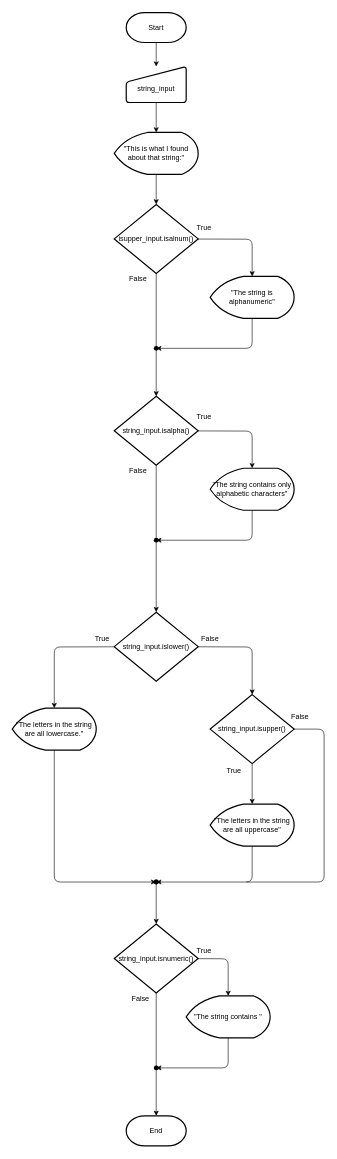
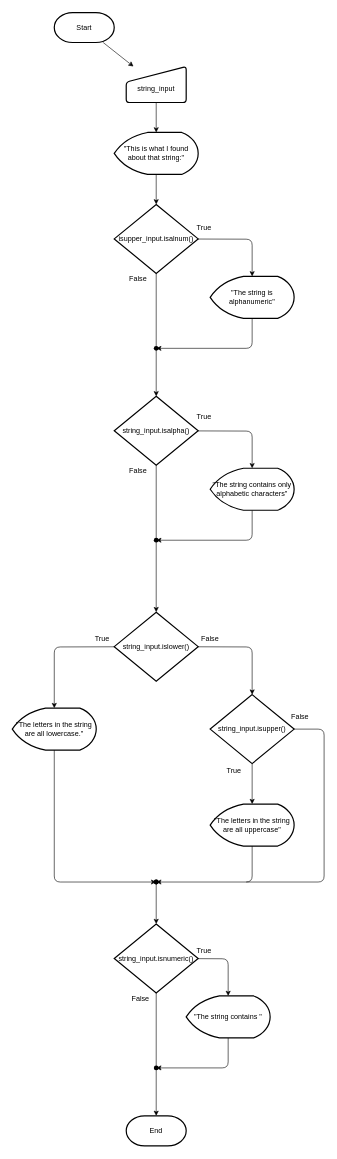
node "Start": moved (156, 27) -> (84, 27)
